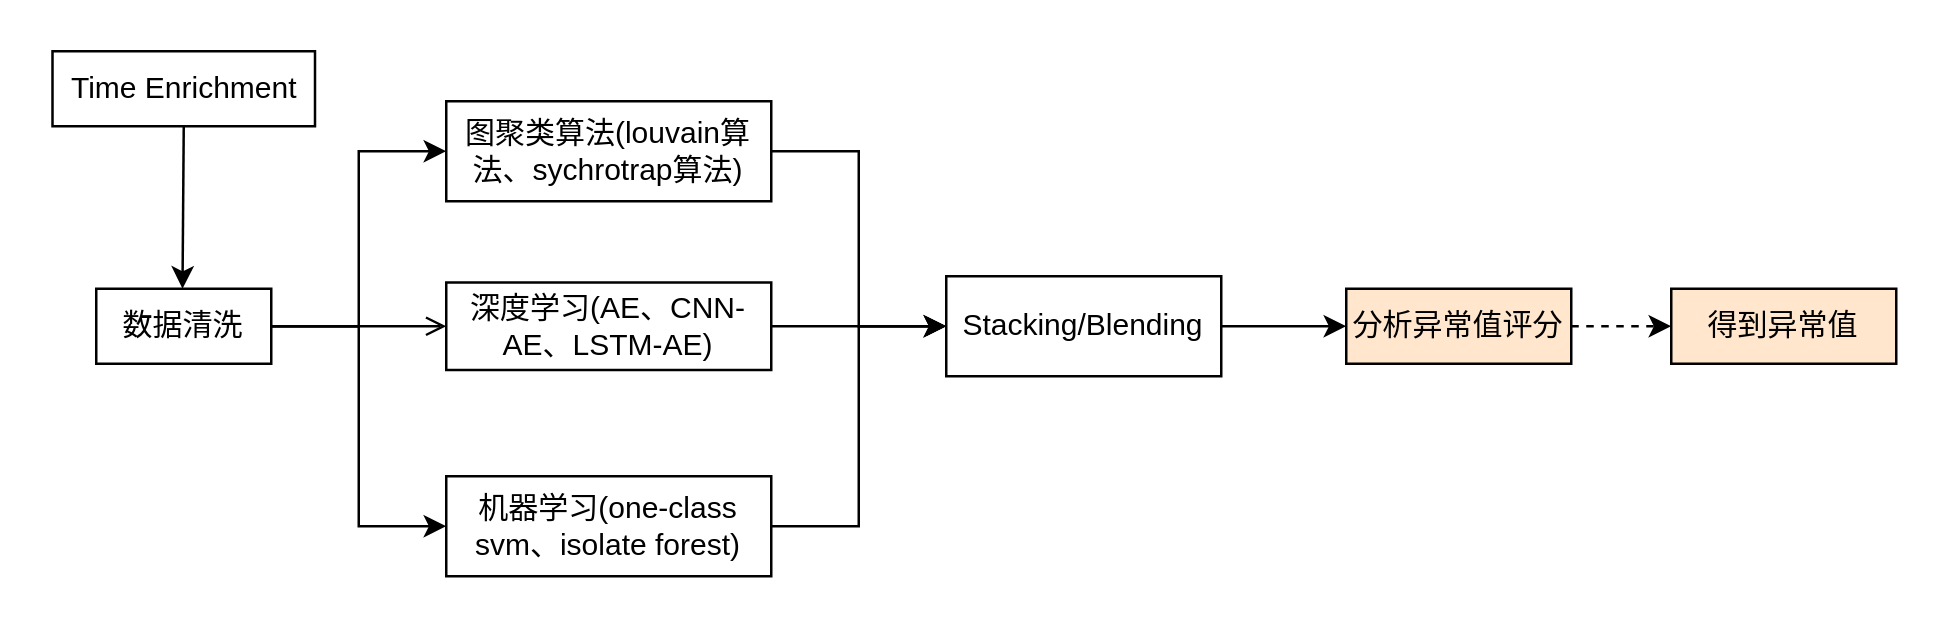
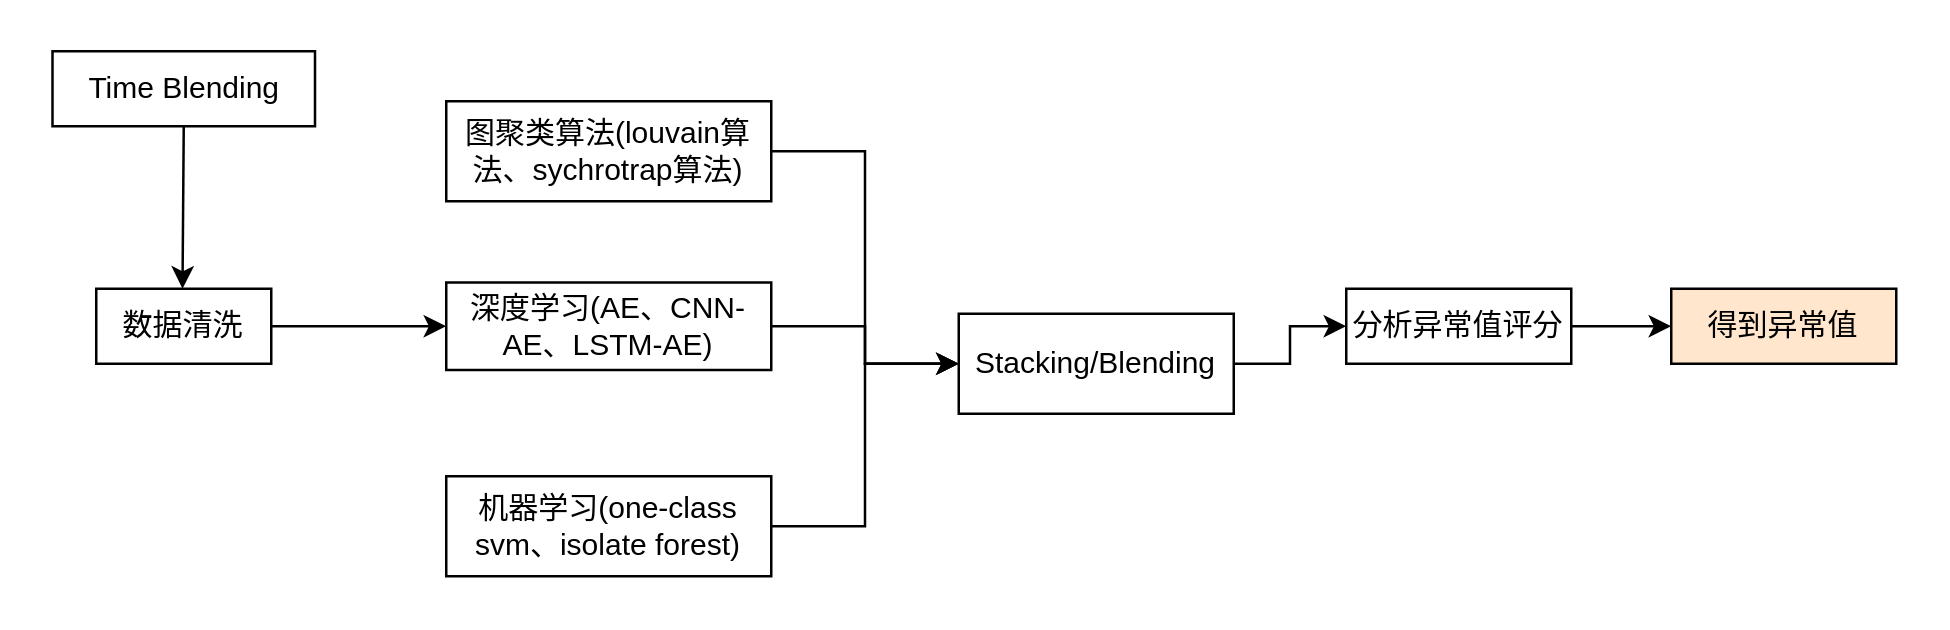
node "Time Enrichment": label "Time Enrichment" -> "Time Blending"
edge "数据清洗" -> "图聚类算法(louvain算法、sychrotrap算法)": removed
edge "数据清洗" -> "深度学习(AE、CNN-AE、LSTM-AE)": arrowhead open -> classic
node "Stacking/Blending": moved (1084, 326) -> (1096, 364)
node "分析异常值评分": fillcolor #ffe6cc -> #ffffff
edge "分析异常值评分" -> "得到异常值": style dashed -> solid
edge "数据清洗" -> "机器学习(one-class svm、isolate forest)": removed
